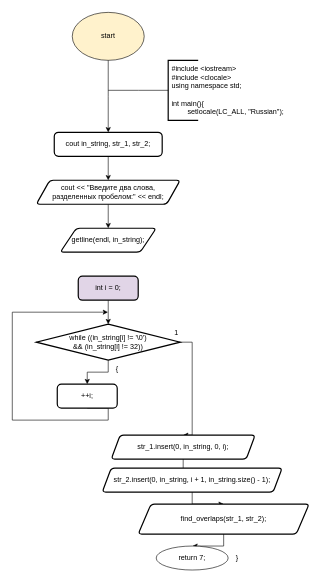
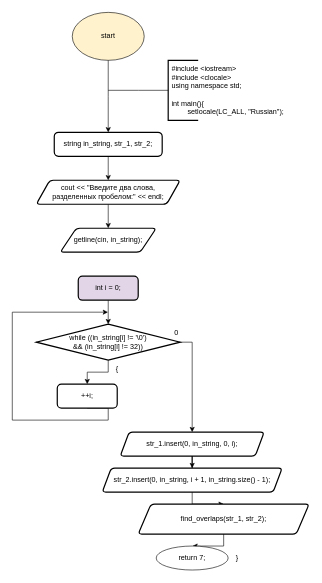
node "cout in_string, str_1, str_2;": label "cout in_string, str_1, str_2;" -> "string in_string, str_1, str_2;"
node "getline(endl, in_string);": label "getline(endl, in_string);" -> "getline(cin, in_string);"
node "1": label "1" -> "0"
node "str_1.insert(0, in_string, 0, i);": moved (183, 447) -> (192, 444)
